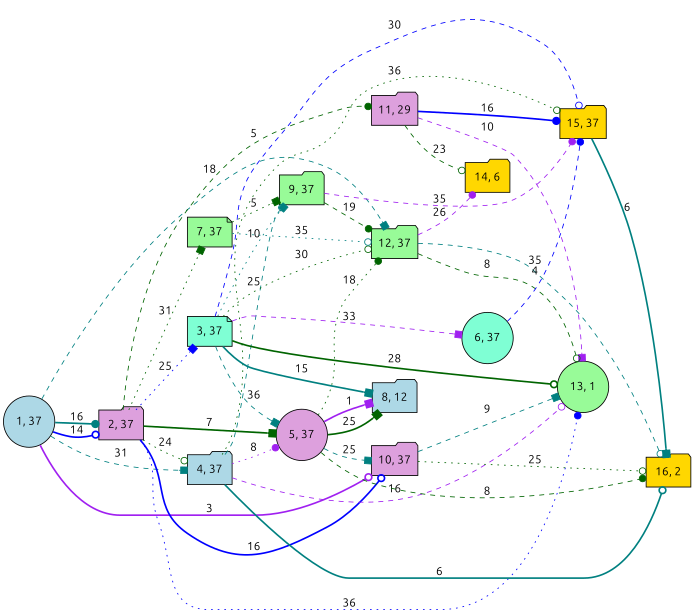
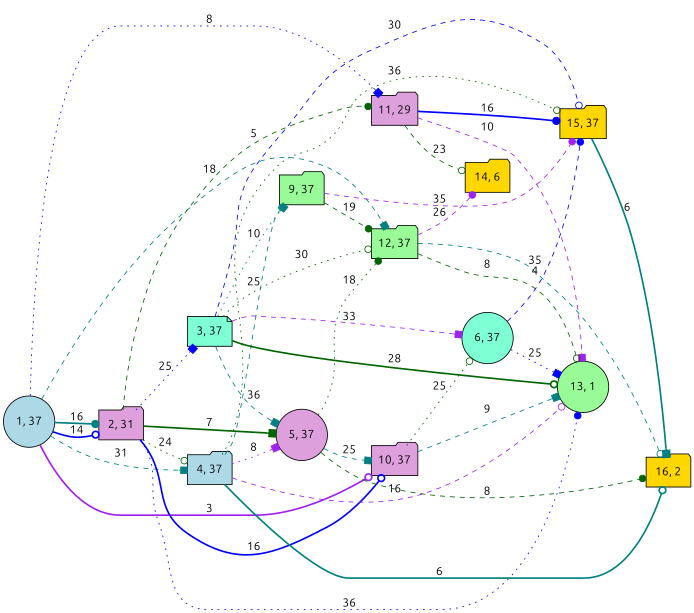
edge "1, 37" -> "11, 29": added, label "8"
node "7, 37": removed
edge "6, 37" -> "13, 1": added, label "25"
node "8, 12": removed
node "2, 37": label "2, 37" -> "2, 31"
edge "4, 37" -> "5, 37": arrowhead dot -> box
edge "10, 37" -> "16, 2": now "10, 37" -> "6, 37"
